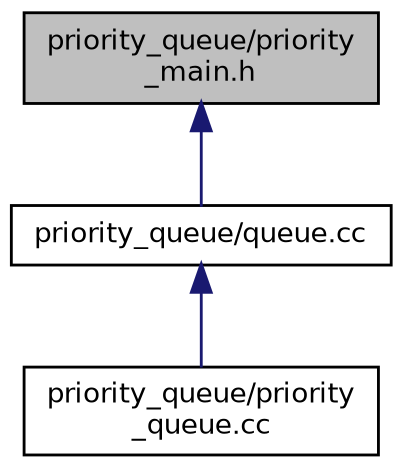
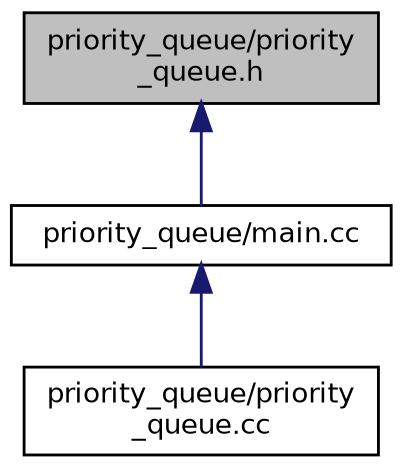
node "priority_queue/priority _main.h": label "priority_queue/priority _main.h" -> "priority_queue/priority _queue.h"
node "priority_queue/queue.cc": label "priority_queue/queue.cc" -> "priority_queue/main.cc"
